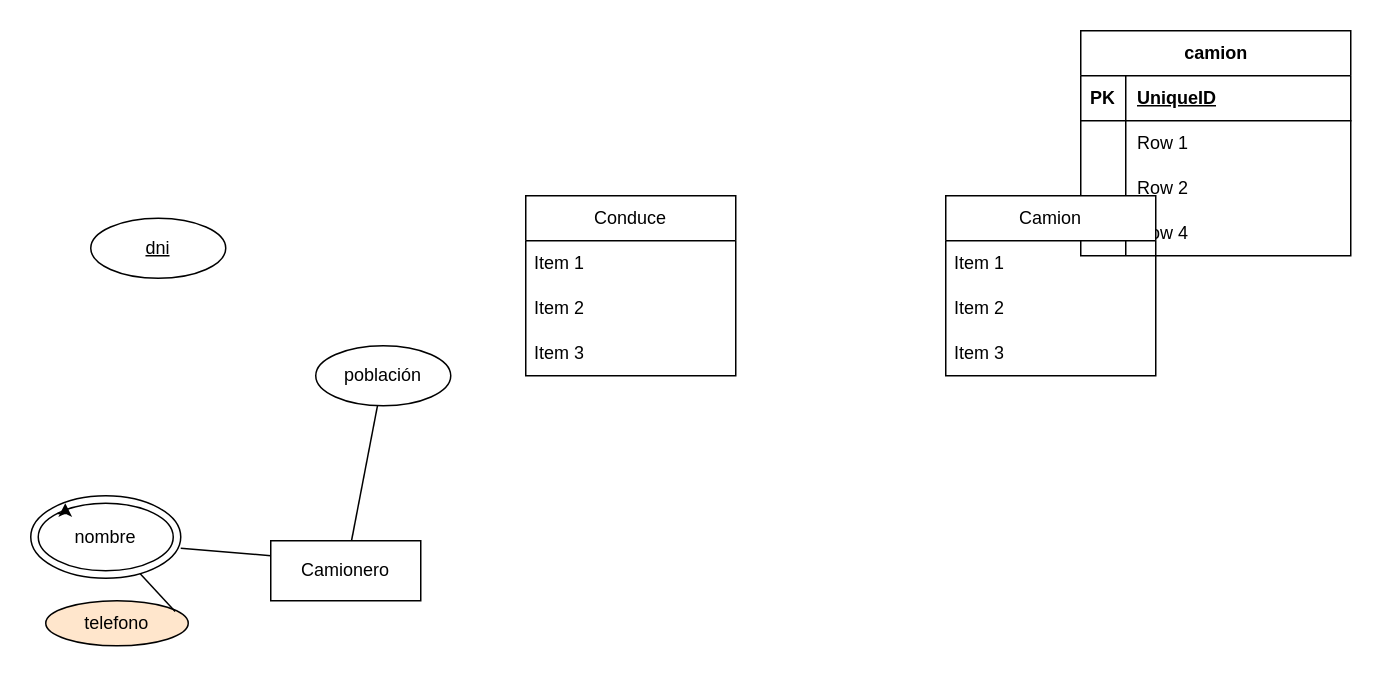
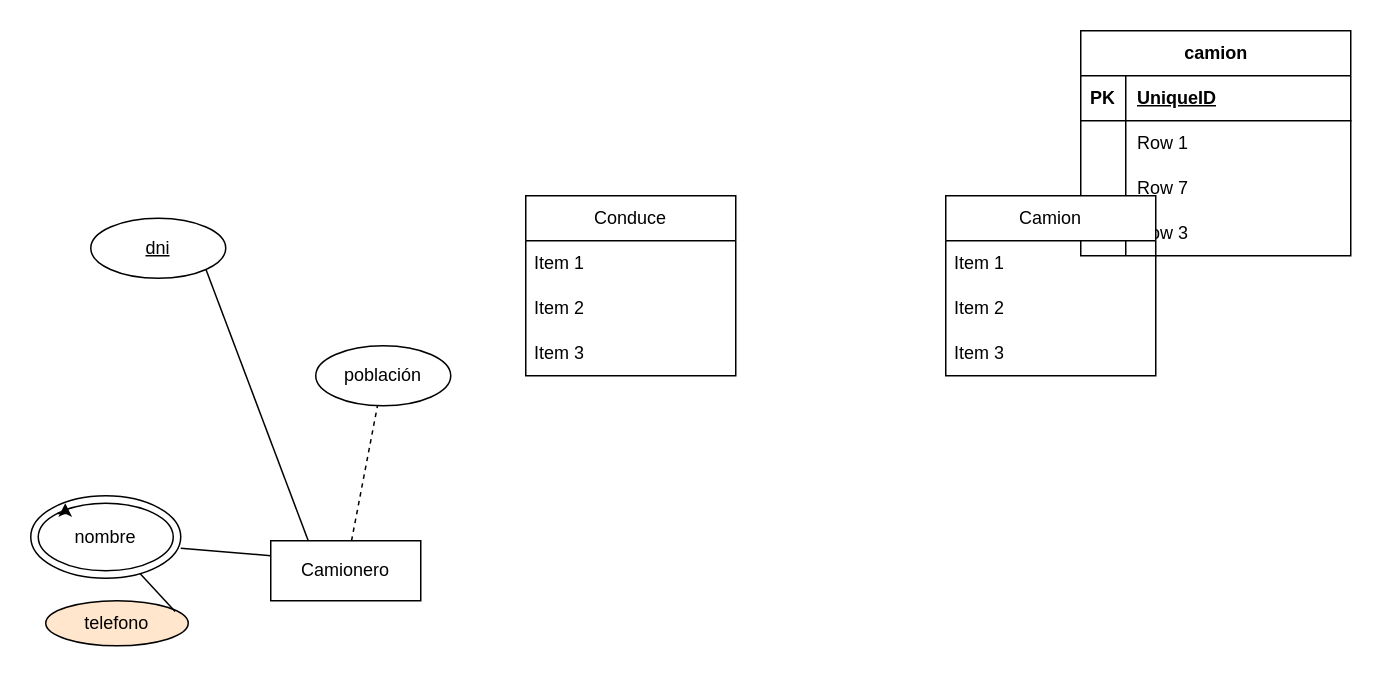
node "Row 2": label "Row 2" -> "Row 7"
node "Row 4": label "Row 4" -> "Row 3"
edge "dni" -- "Camionero": added
edge "población" -- "Camionero": style solid -> dashed
